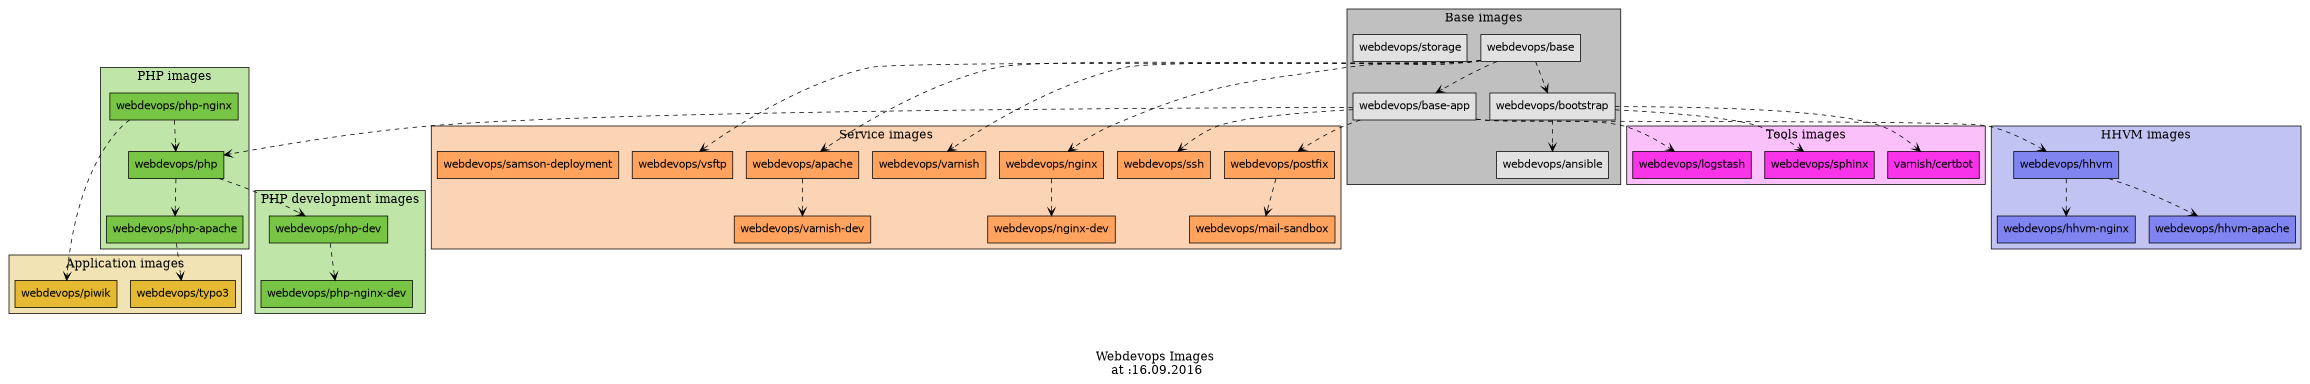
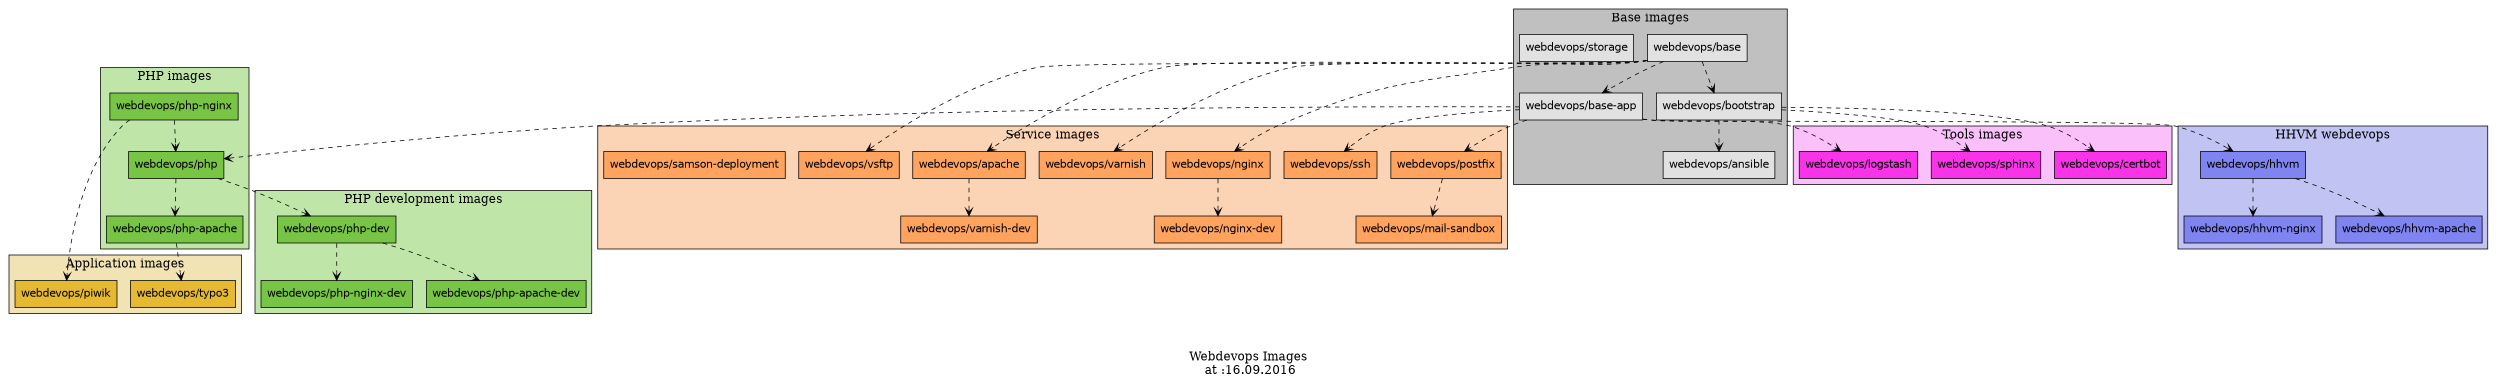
cluster "HHVM images": label "HHVM images" -> "HHVM webdevops"
node "varnish/certbot": label "varnish/certbot" -> "webdevops/certbot"
node "webdevops/php-apache-dev": added
